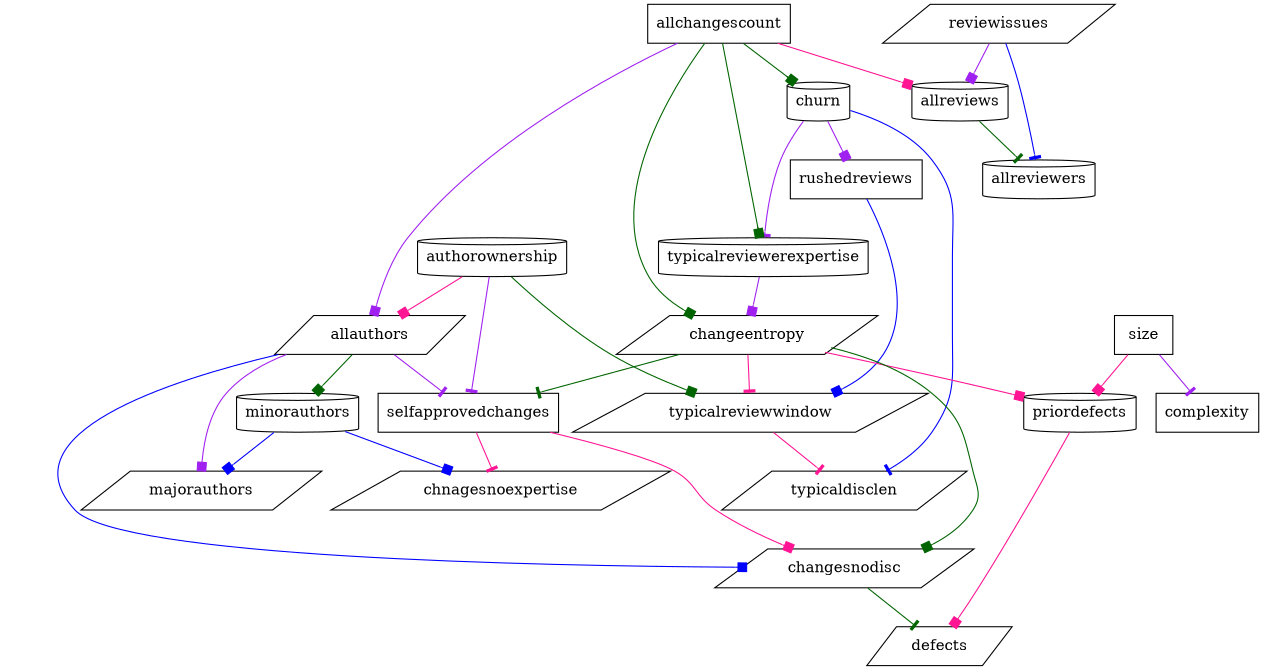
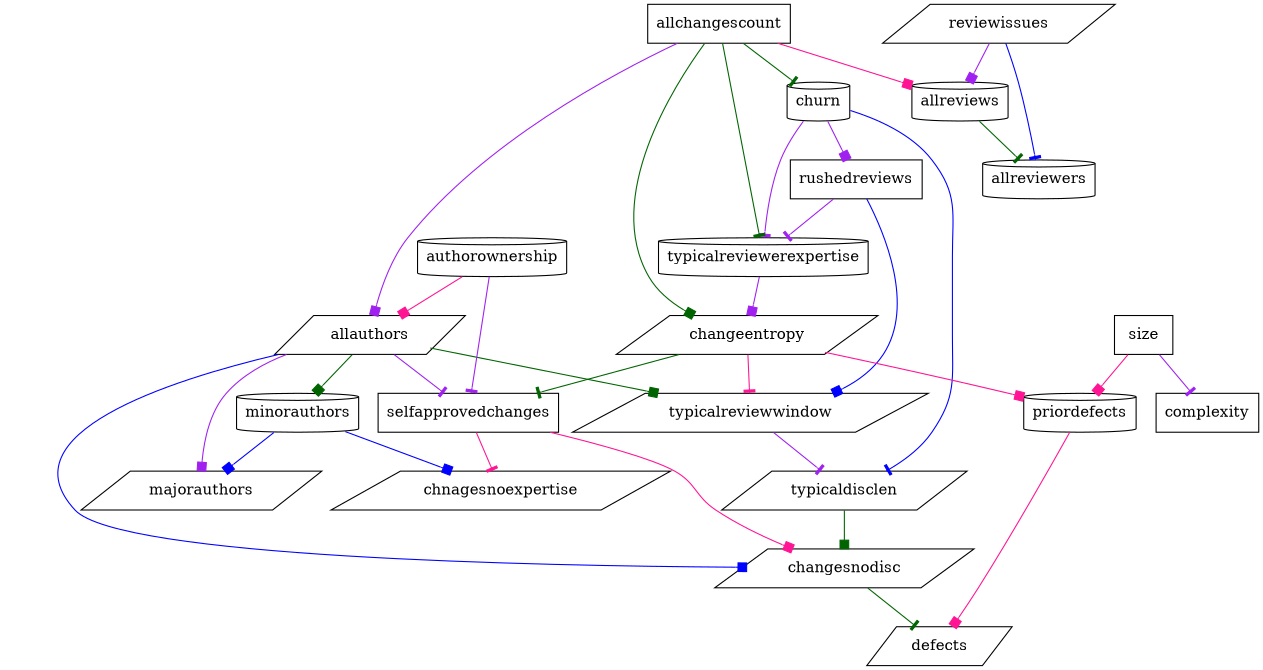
edge "allchangescount" -> "churn": arrowhead box -> tee
edge "allchangescount" -> "typicalreviewerexpertise": arrowhead box -> tee
edge "rushedreviews" -> "typicalreviewerexpertise": added
edge "authorownership" -> "typicalreviewwindow": now "allauthors" -> "typicalreviewwindow"
edge "changeentropy" -> "changesnodisc": now "typicaldisclen" -> "changesnodisc"
edge "typicalreviewwindow" -> "typicaldisclen": color deeppink -> purple
